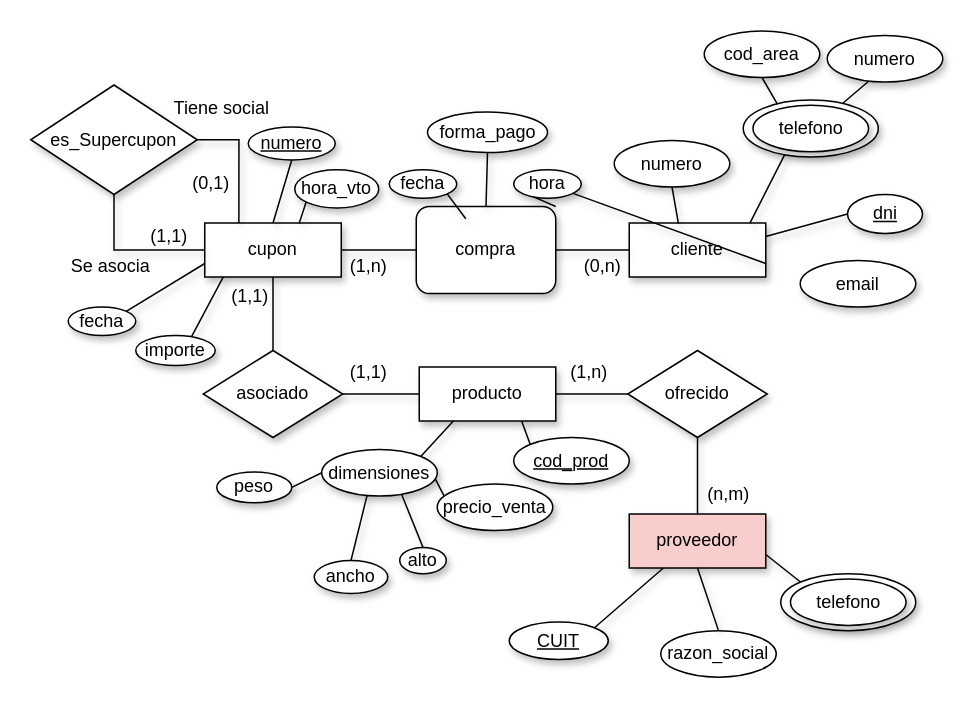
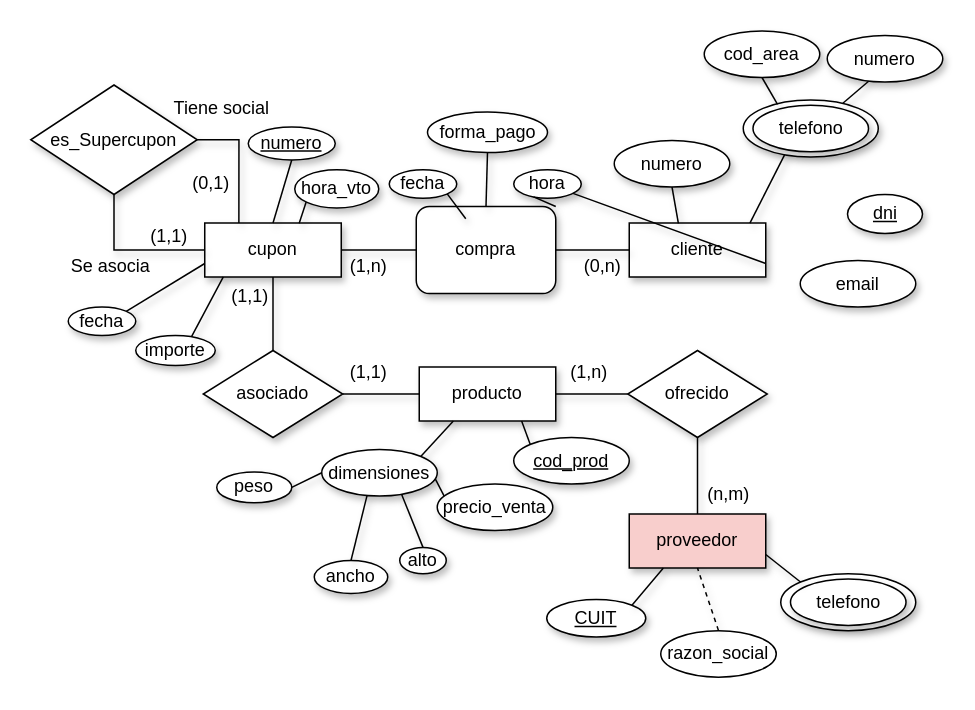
edge "dni" -- "cliente": removed
edge "proveedor" -- "razon_social": style solid -> dashed
node "CUIT": moved (559, 641) -> (596, 618)
